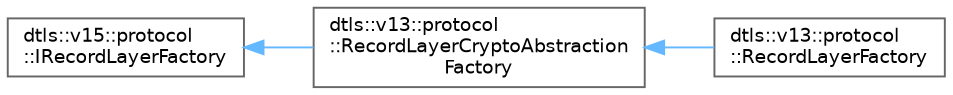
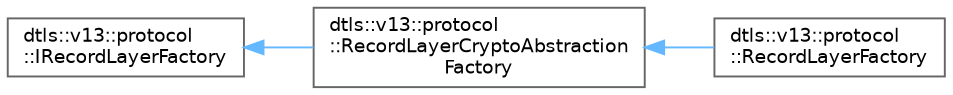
node "dtls::v15::protocol ::IRecordLayerFactory": label "dtls::v15::protocol ::IRecordLayerFactory" -> "dtls::v13::protocol ::IRecordLayerFactory"
